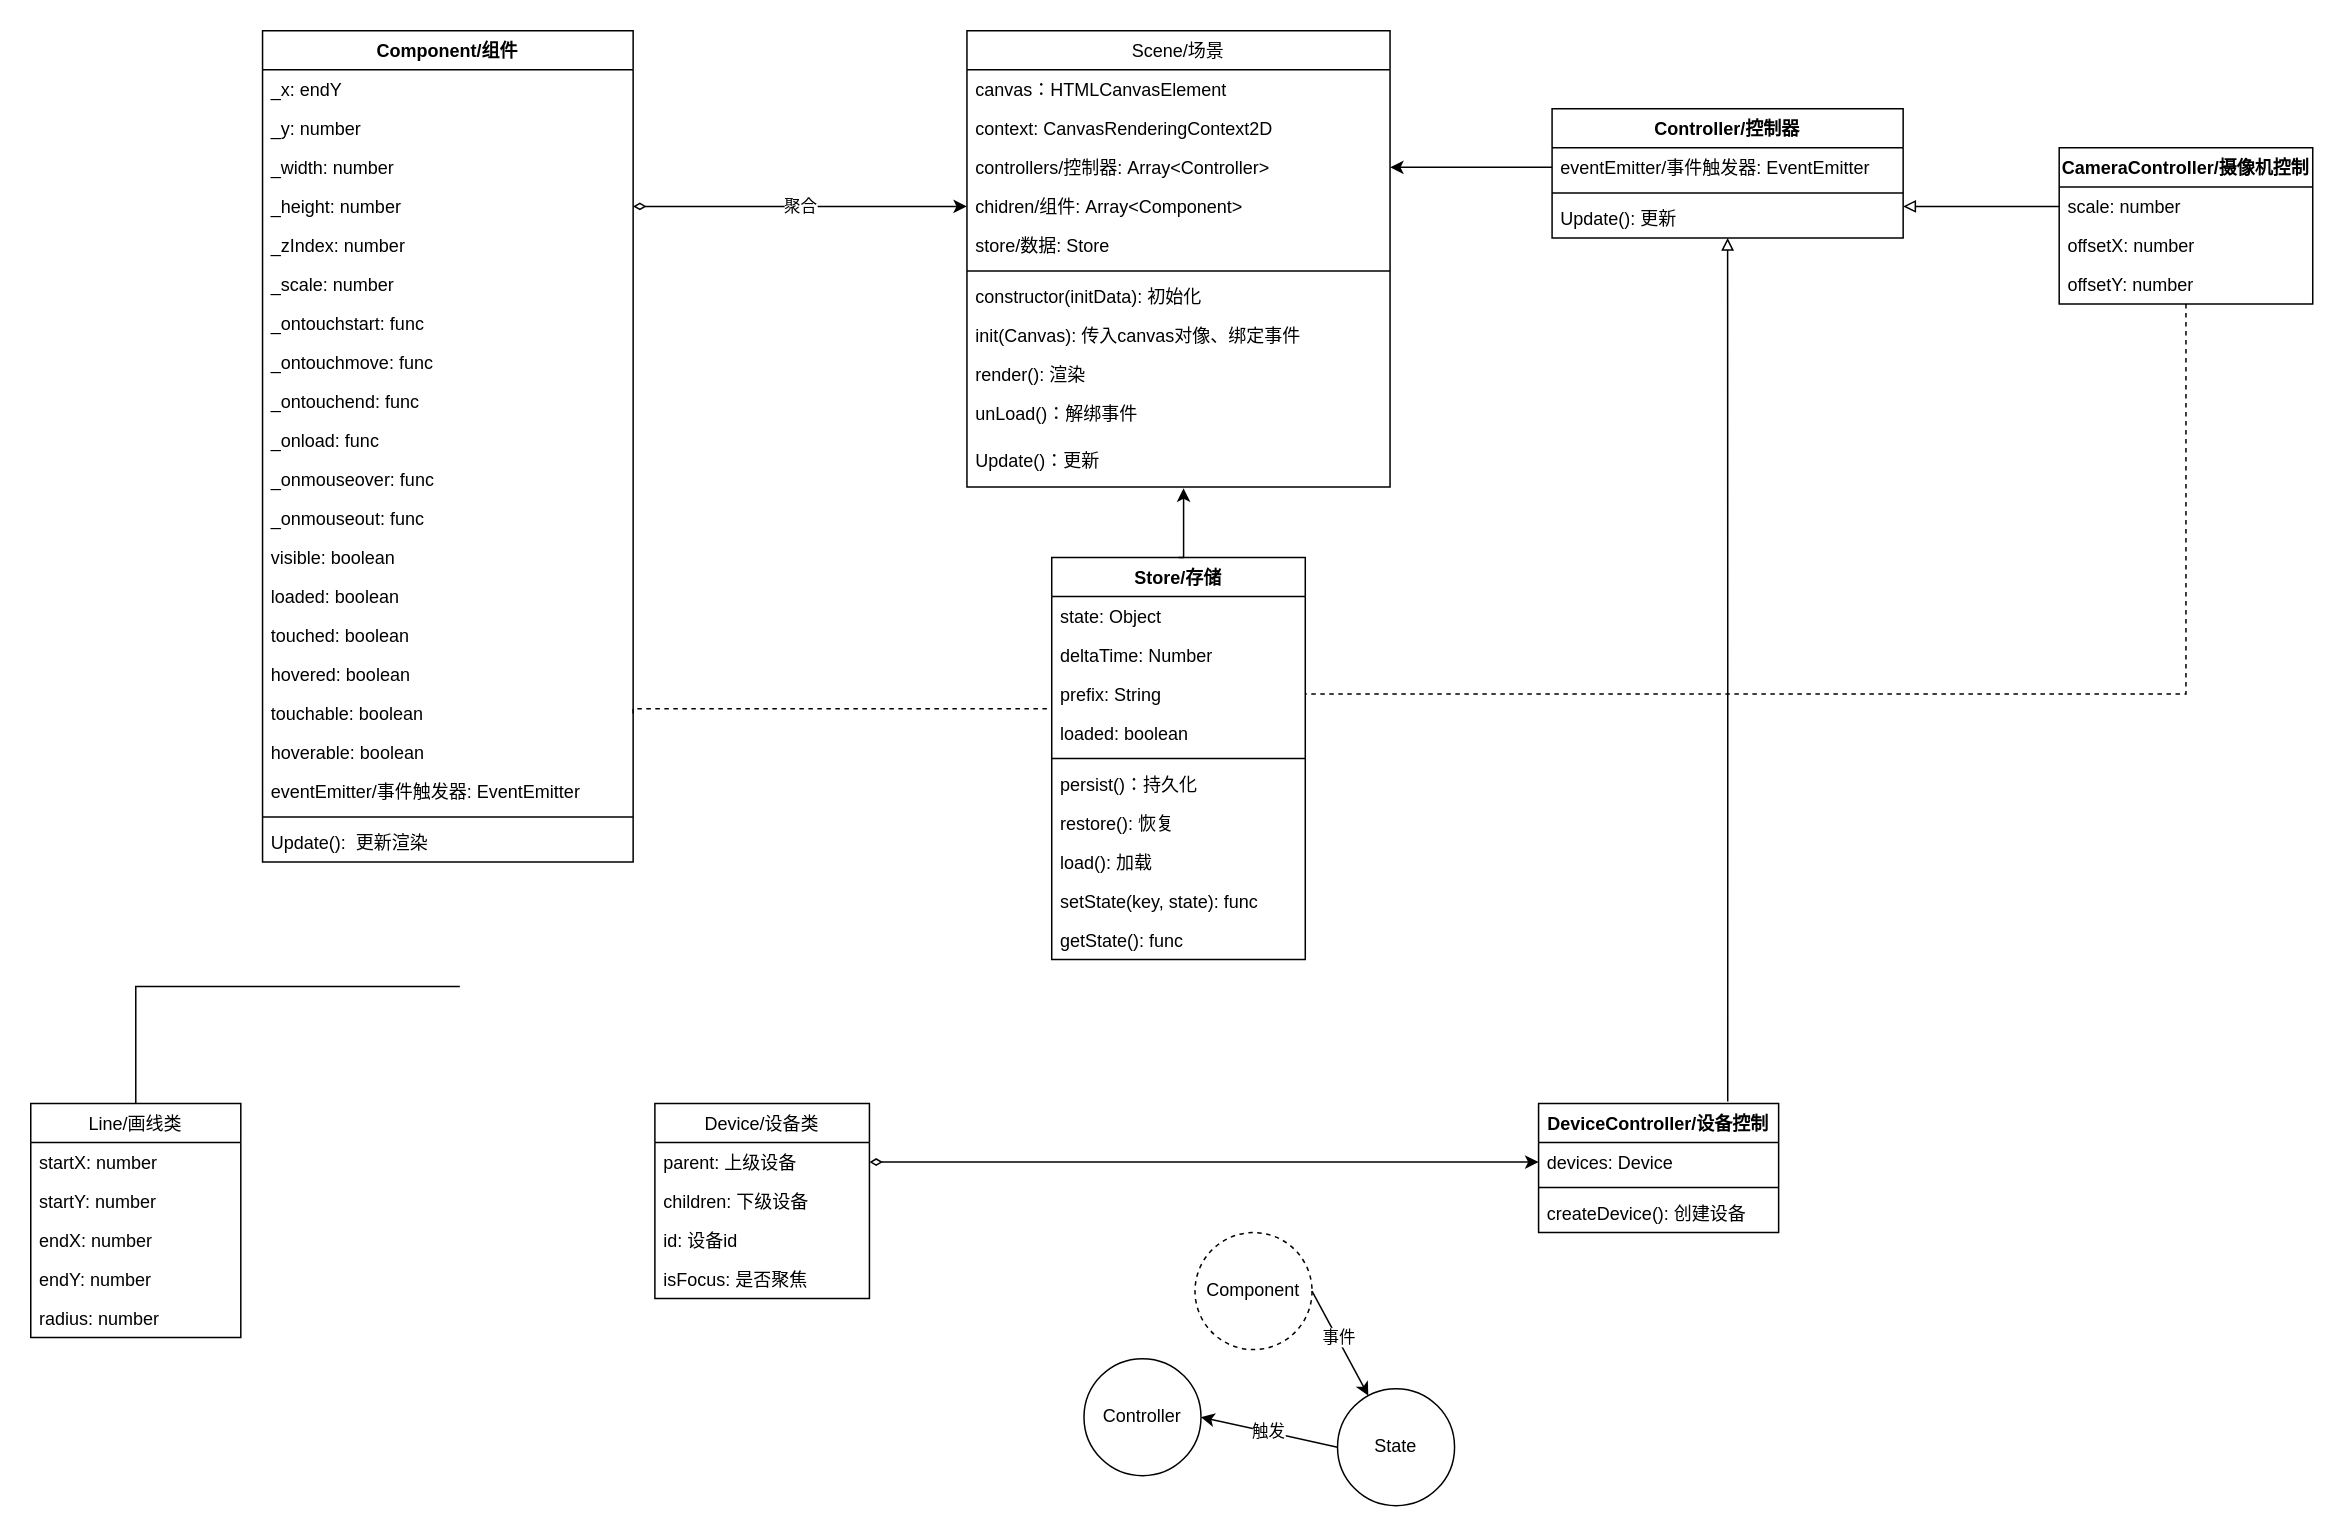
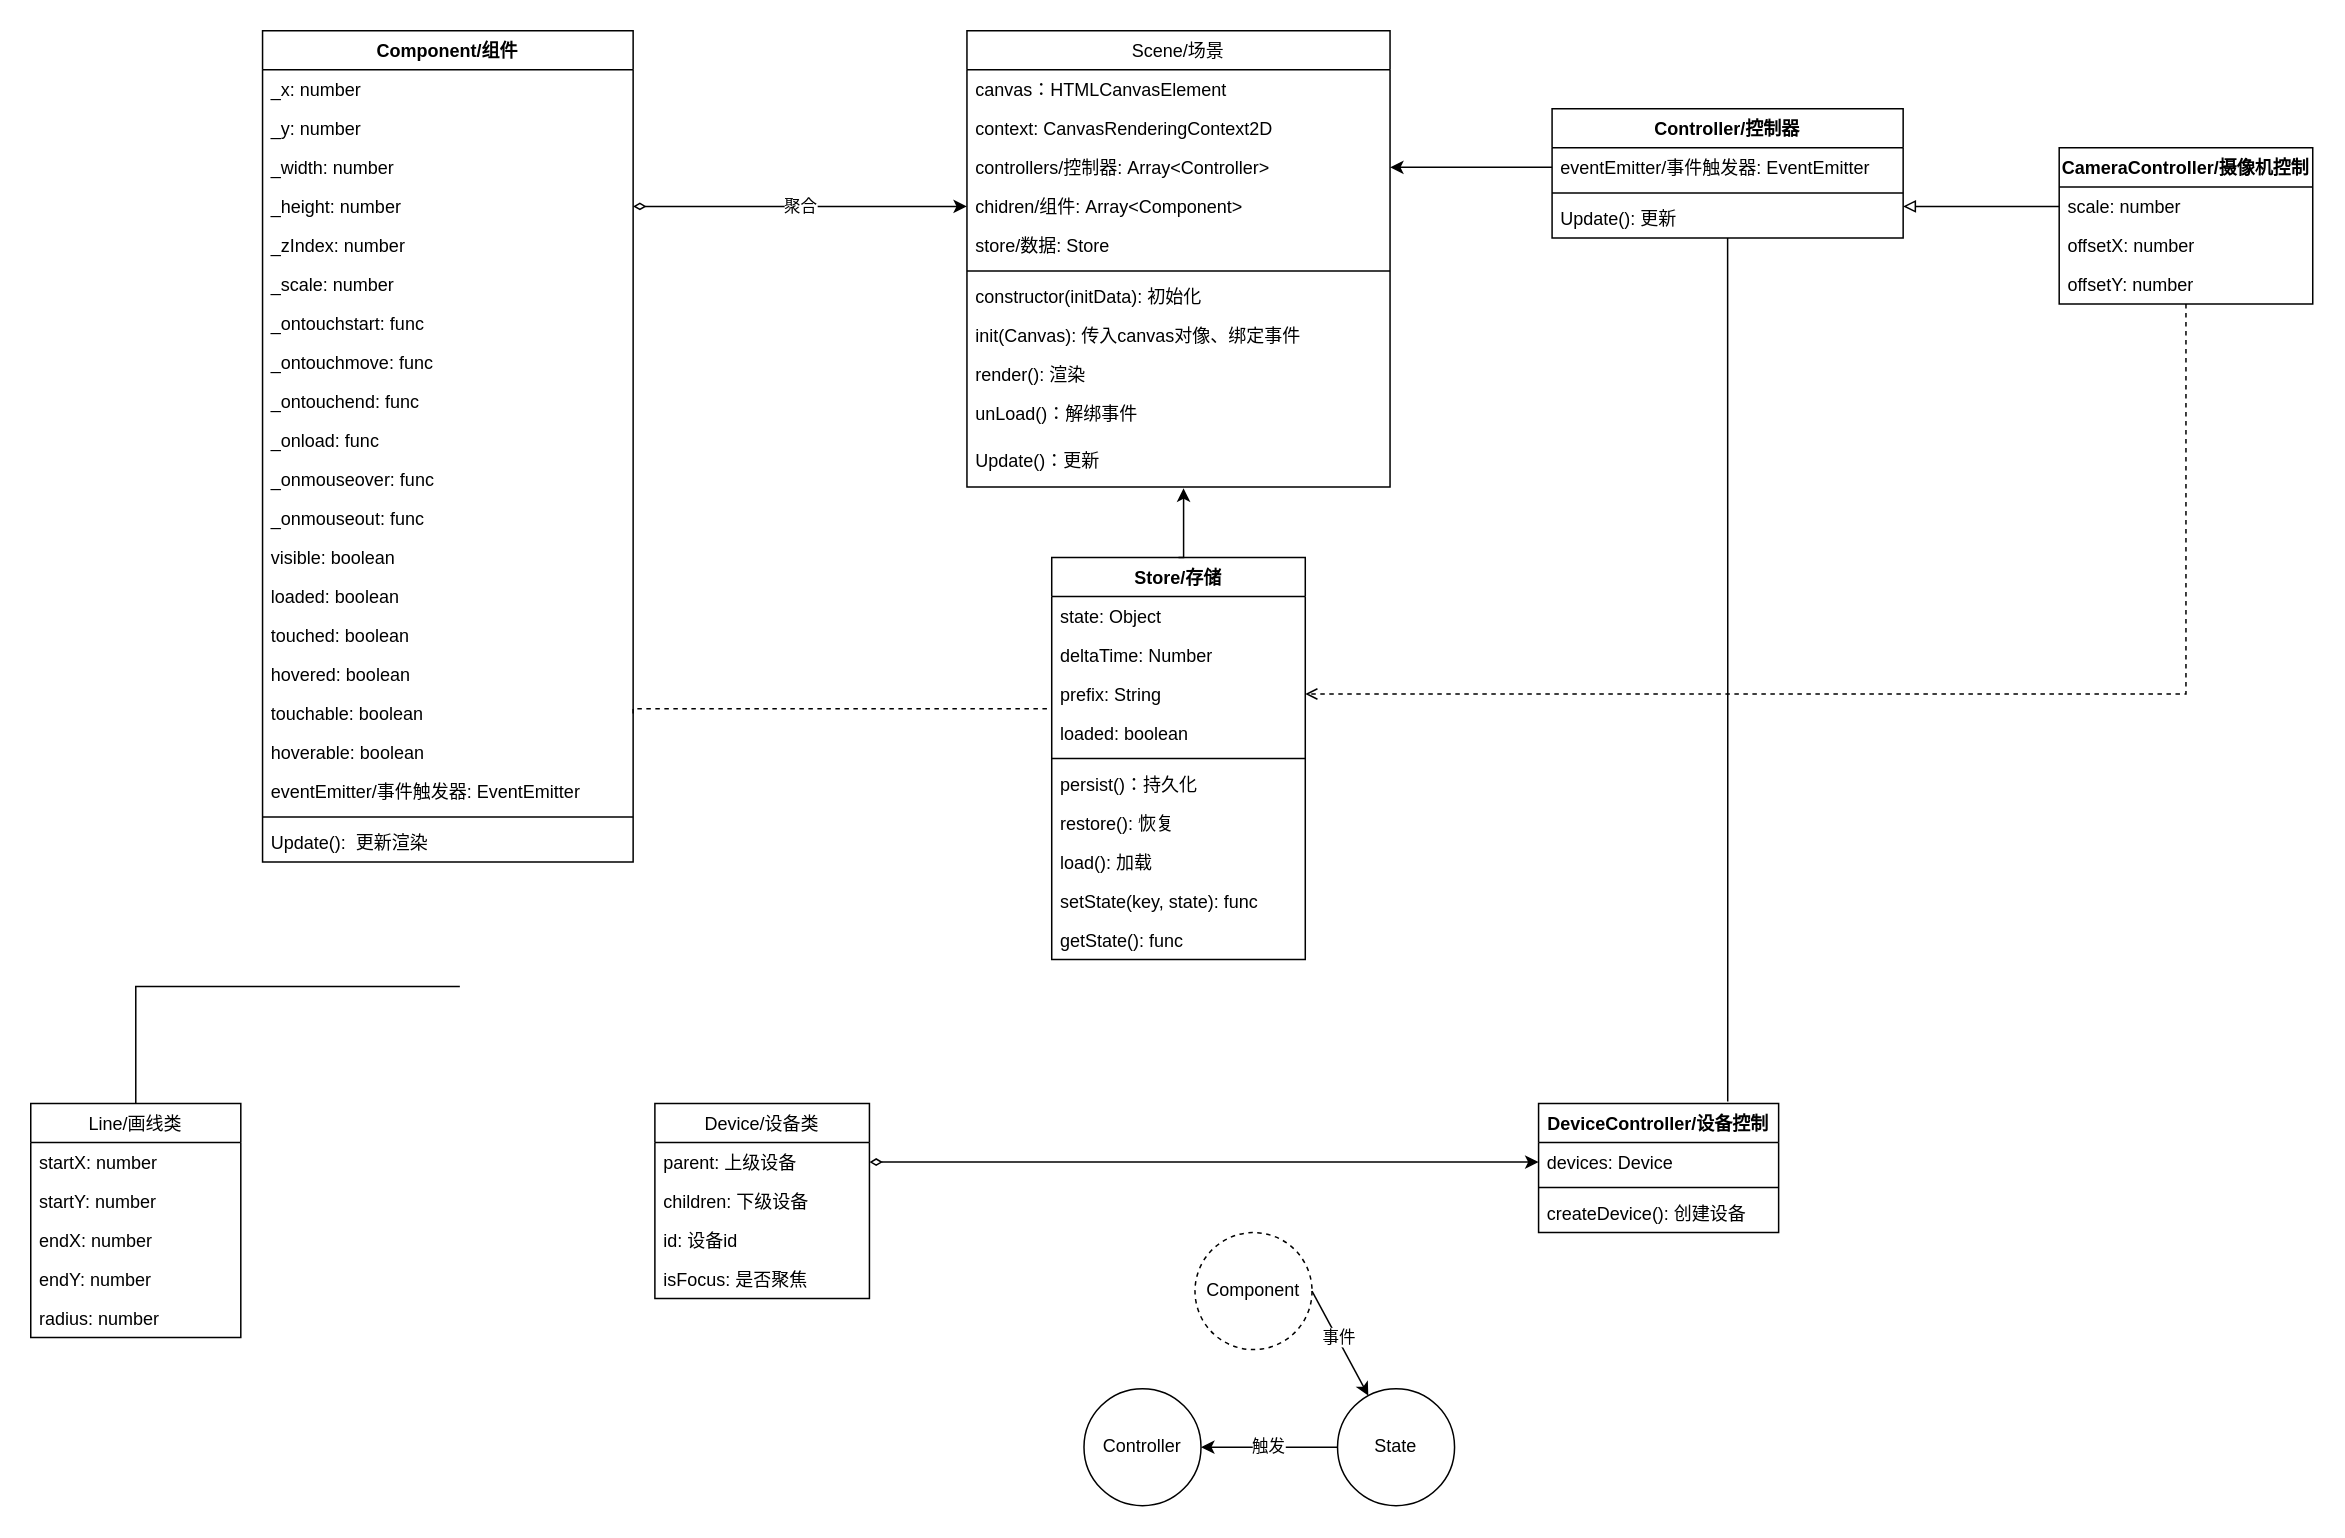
node "_x: endY": label "_x: endY" -> "_x: number"
edge "DeviceController/设备控制" -> "Controller/控制器": arrowhead block -> none
edge "CameraController/摄像机控制" -- "prefix: String": arrowhead none -> open
node "Controller": moved (1142, 1417) -> (1142, 1447)
